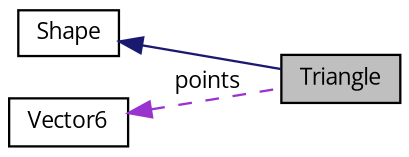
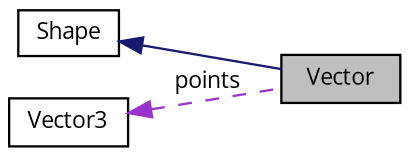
node "Triangle": label "Triangle" -> "Vector"
node "Vector6": label "Vector6" -> "Vector3"
